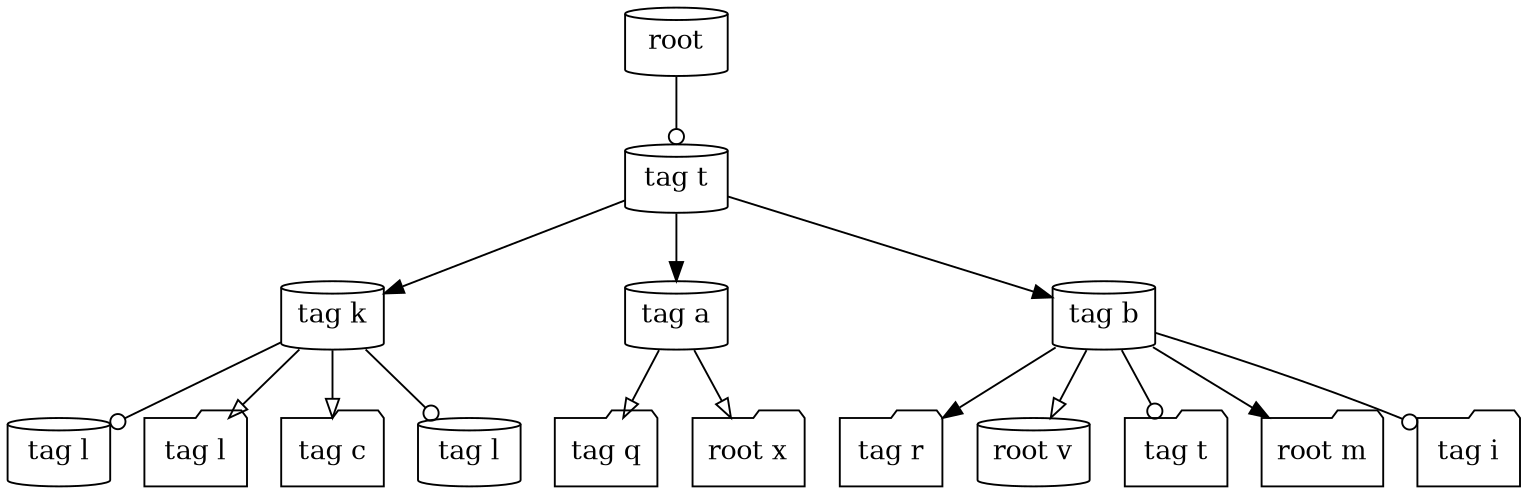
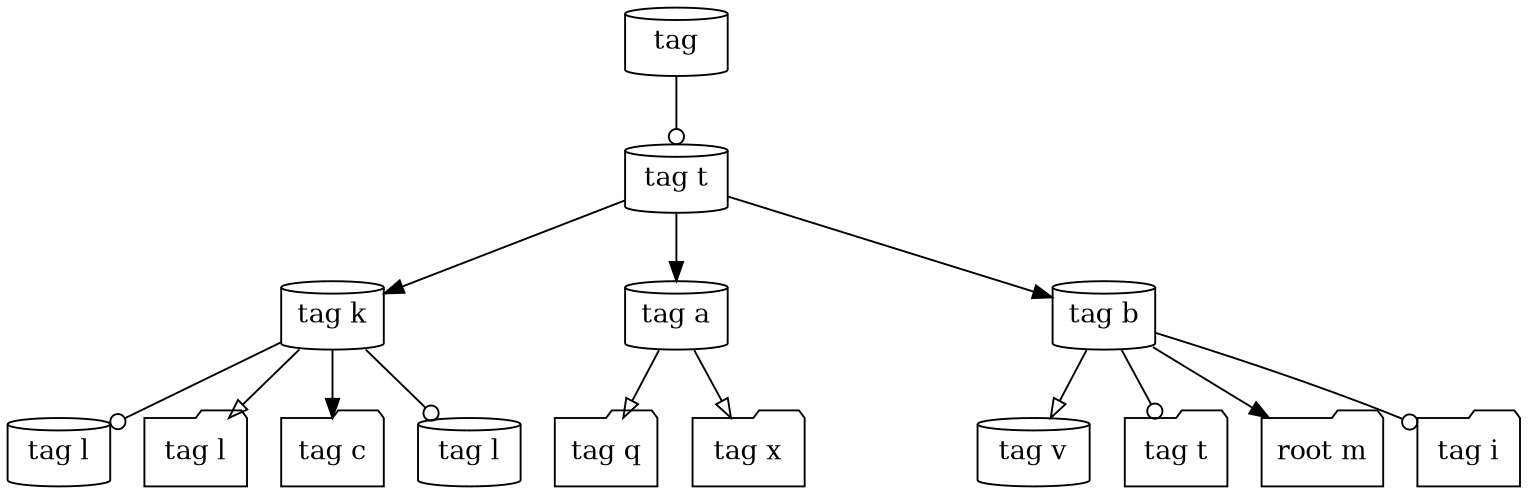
node "root": label "root" -> "tag"
edge "tag k" -> "tag c": arrowhead onormal -> normal
node "root x": label "root x" -> "tag x"
node "tag r": removed
node "root v": label "root v" -> "tag v"
